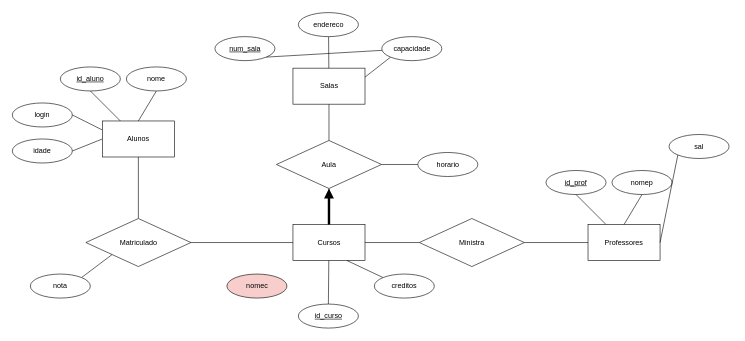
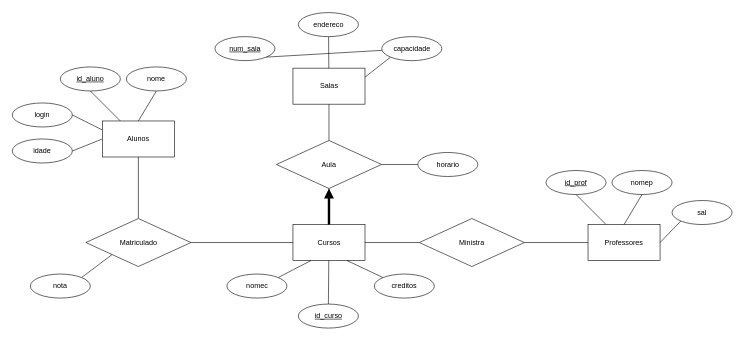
node "sal": moved (699, 146) -> (702, 212)
edge "Cursos" -- "nomec": added
node "nomec": fillcolor #f8cecc -> #ffffff
